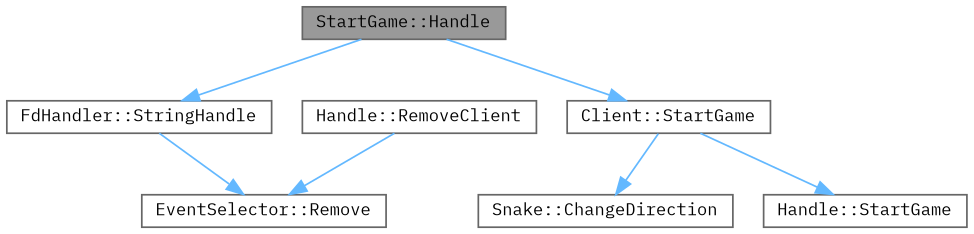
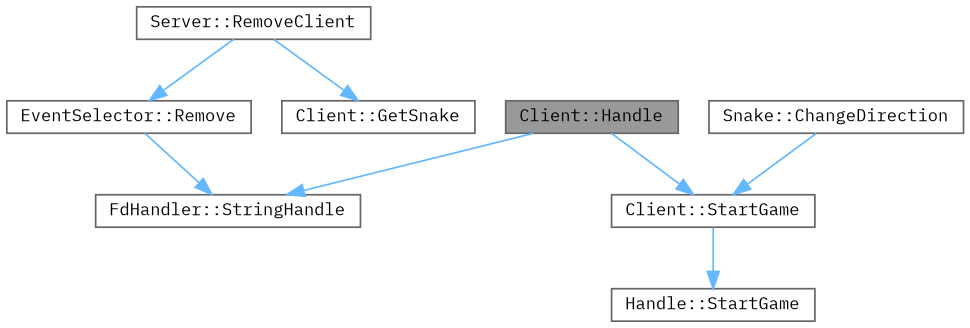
node "StartGame::Handle": label "StartGame::Handle" -> "Client::Handle"
node "Client::GetSnake": added
node "Handle::RemoveClient": label "Handle::RemoveClient" -> "Server::RemoveClient"
edge "Client::StartGame" -> "Snake::ChangeDirection": reversed
edge "FdHandler::StringHandle" -> "EventSelector::Remove": reversed
